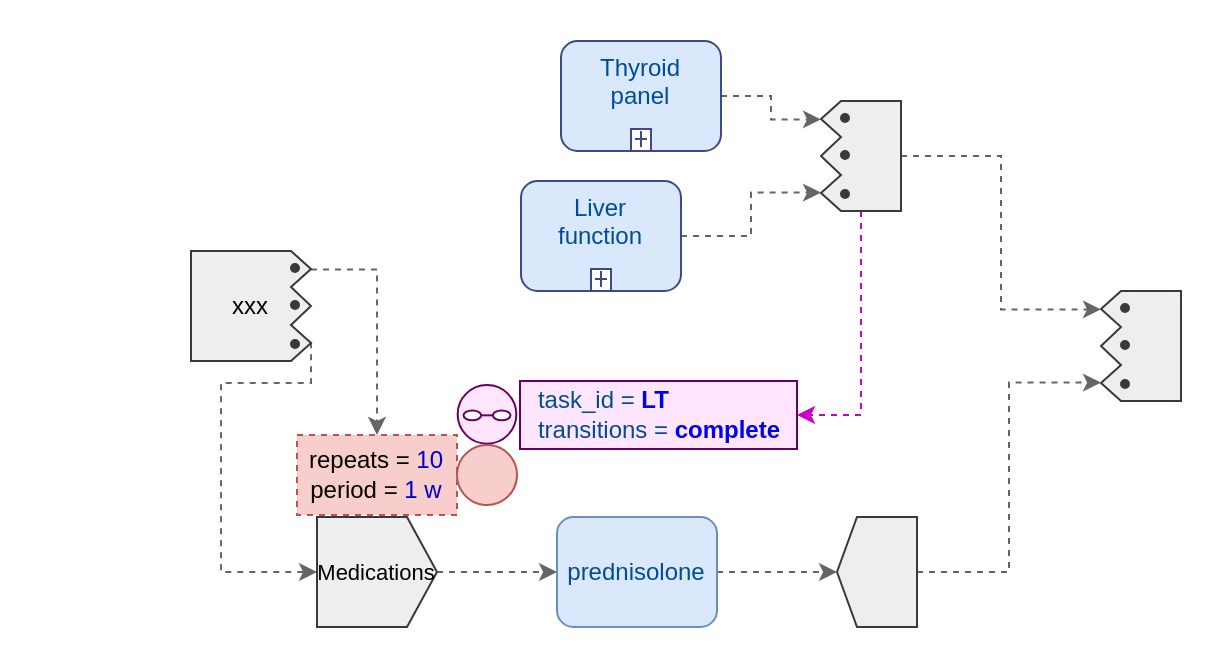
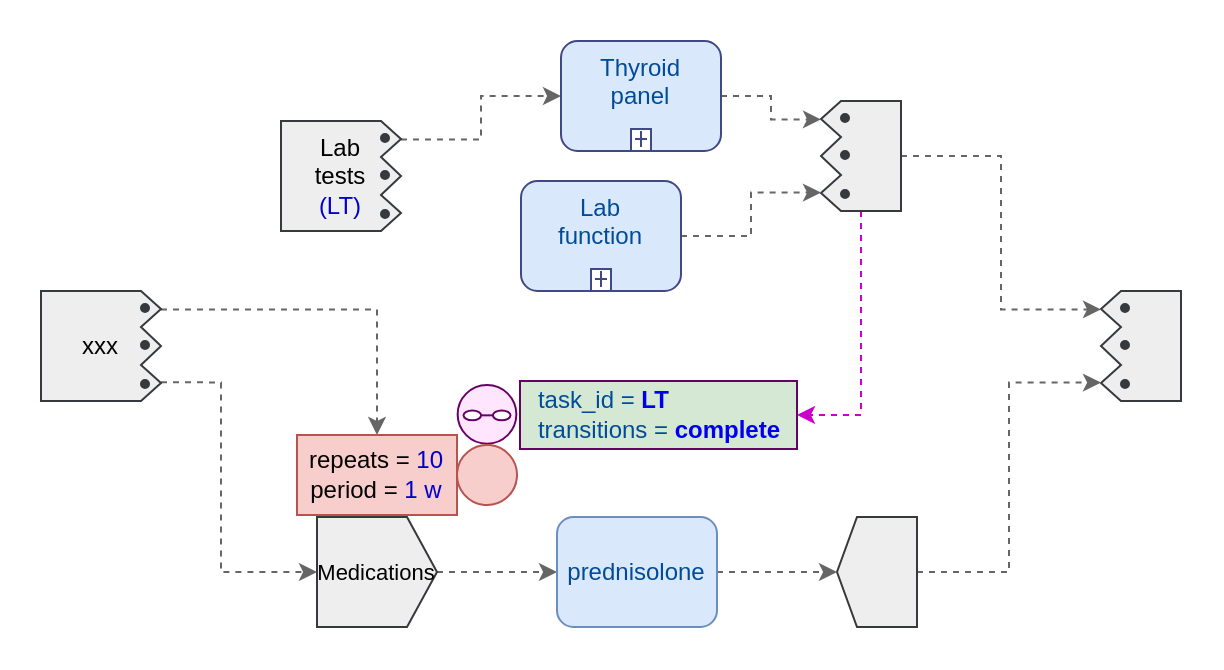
edge "Lab tests (LT)" -> "Thyroid panel": added
node "Lab tests (LT)": added
node "Liver function": label "Liver function" -> "Lab function"
node "xxx": moved (251, 306) -> (101, 346)
node "task_id = LT transitions = complete": fillcolor #ffe6fe -> #d5e8d4
node "repeats = 10 period = 1 w": style dashed -> solid
